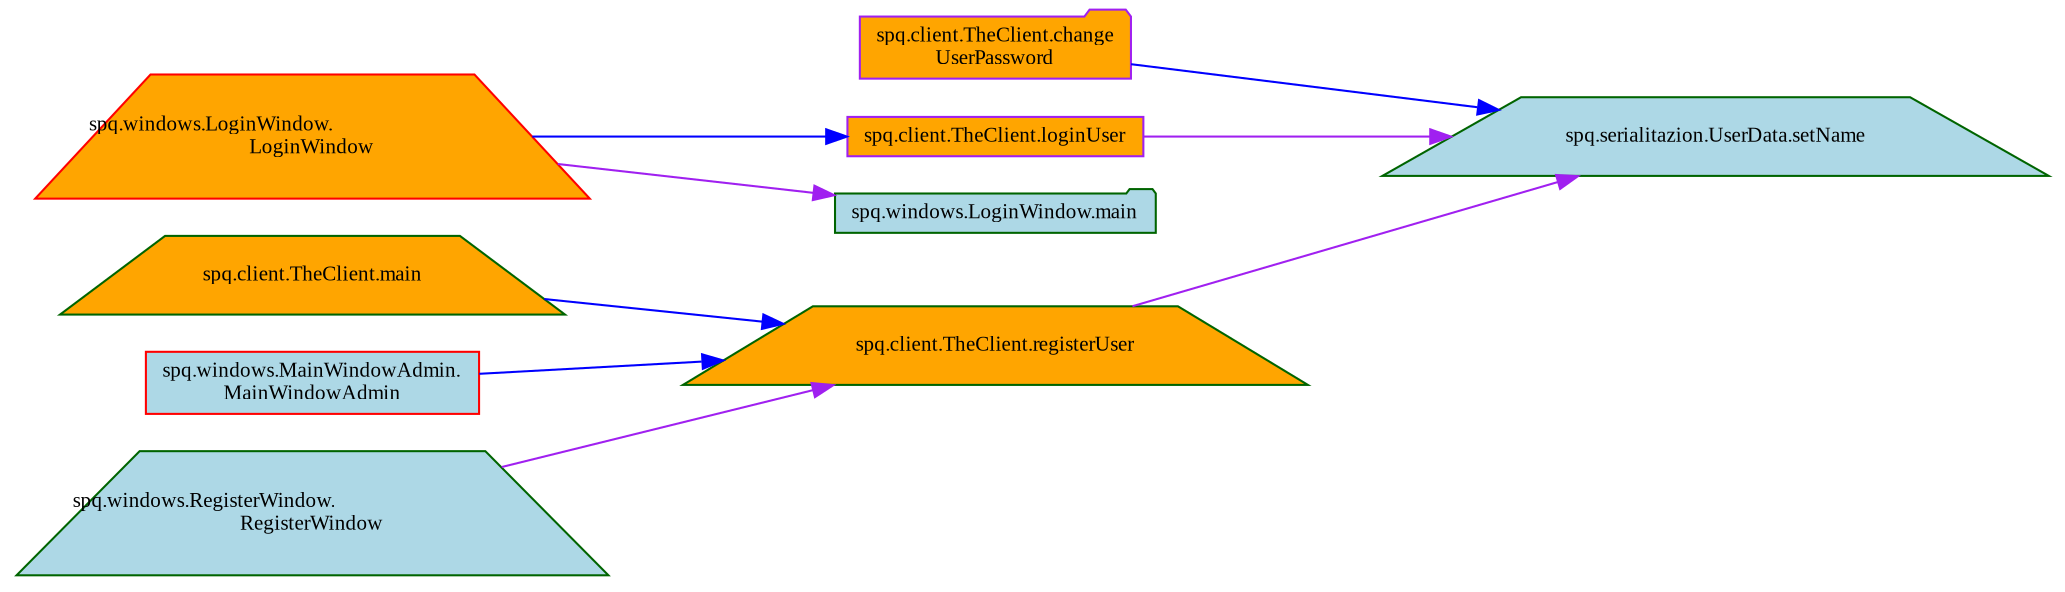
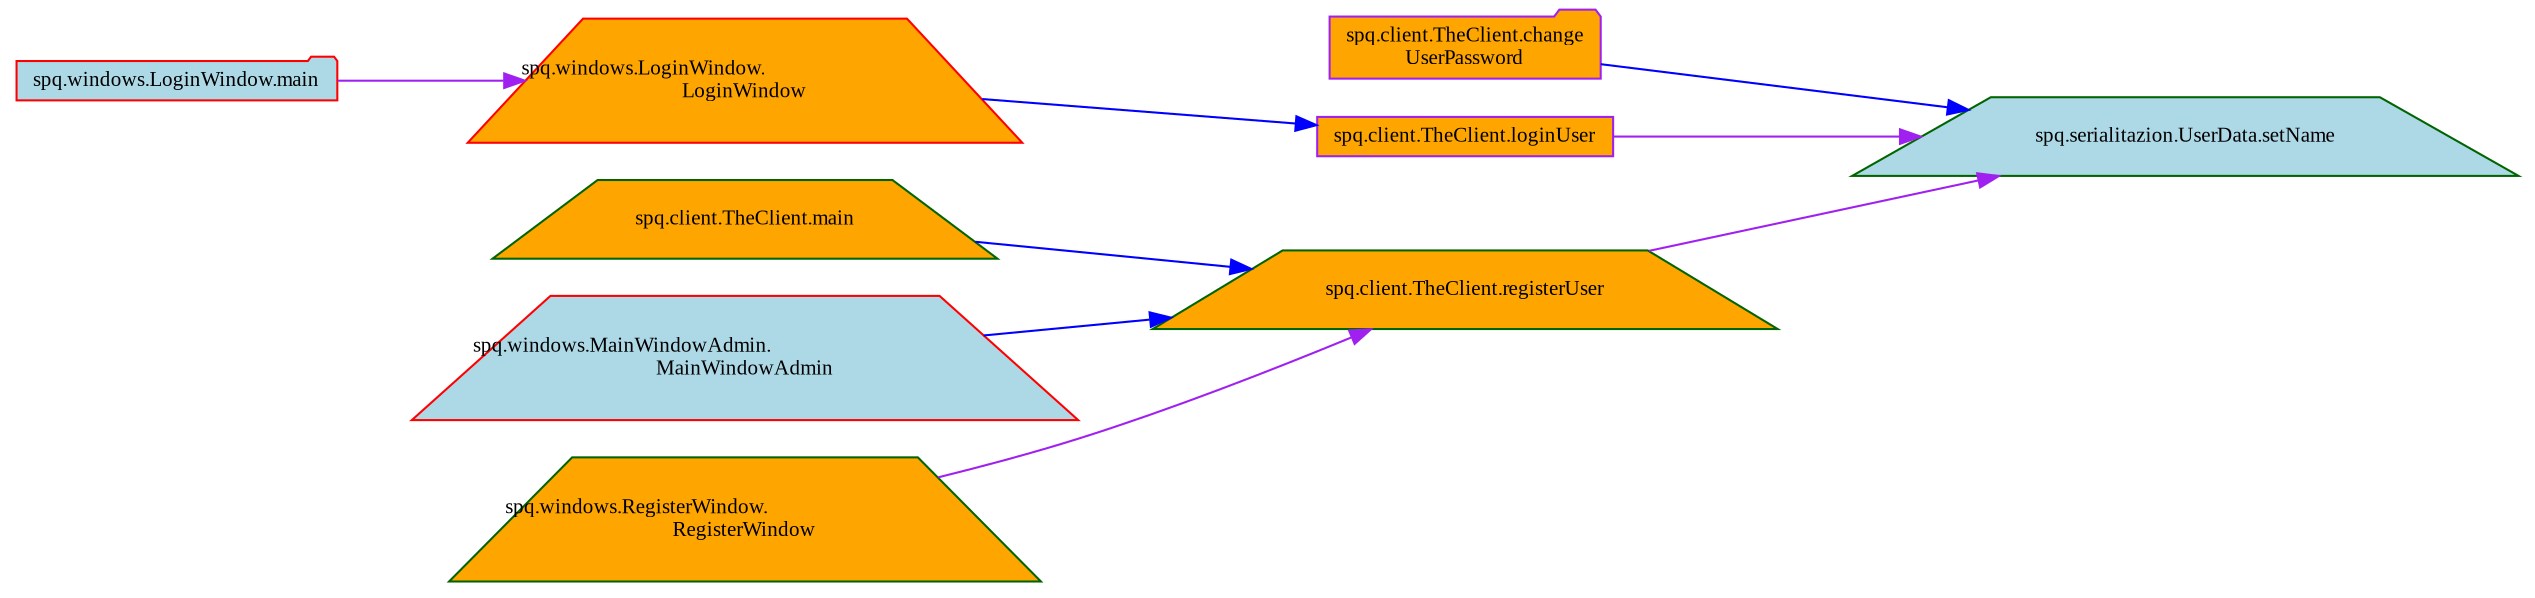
edge "spq.windows.LoginWindow. LoginWindow" -> "spq.windows.LoginWindow.main": reversed
node "spq.windows.LoginWindow.main": color darkgreen -> red
node "spq.windows.MainWindowAdmin. MainWindowAdmin": shape box -> trapezium
node "spq.windows.RegisterWindow. RegisterWindow": fillcolor lightblue -> orange
